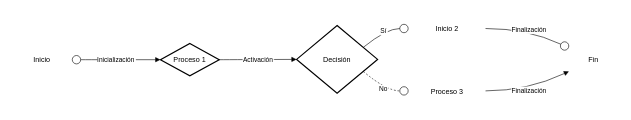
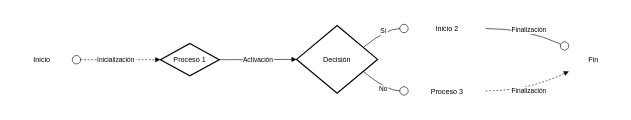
edge "Inicio" -- "Proceso 1": style solid -> dashed
edge "Proceso 3" -> "Fin": style solid -> dashed
edge "Decisión" -> "Proceso 3": style dashed -> solid
